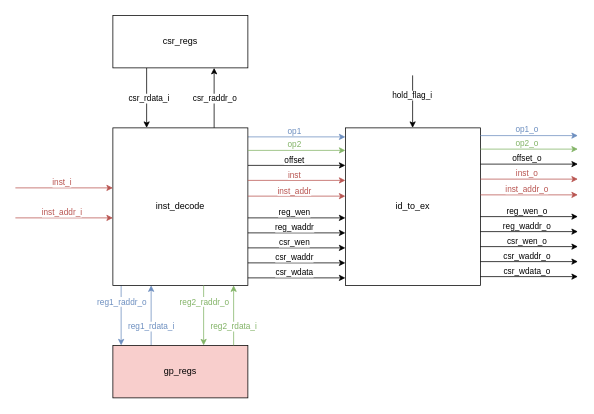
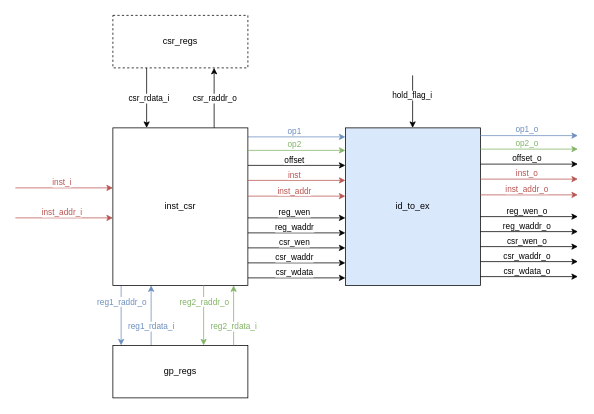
node "csr_regs": style solid -> dashed
node "inst_decode": label "inst_decode" -> "inst_csr"
node "id_to_ex": fillcolor #ffffff -> #dae8fc
node "gp_regs": fillcolor #f8cecc -> #ffffff
